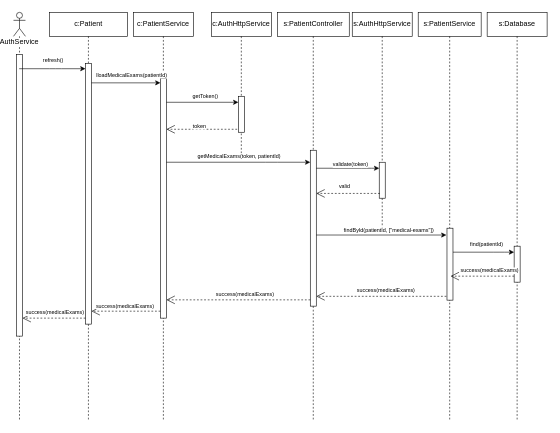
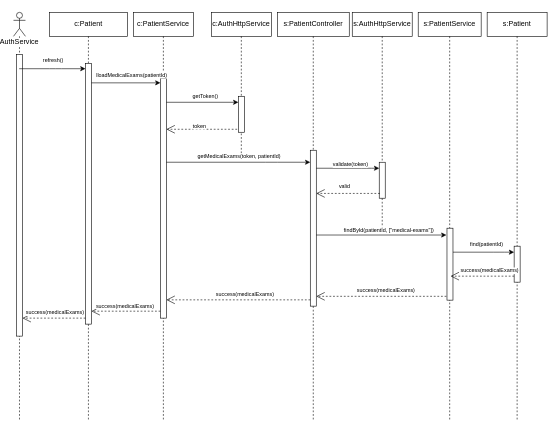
node "s:Database": label "s:Database" -> "s:Patient"
